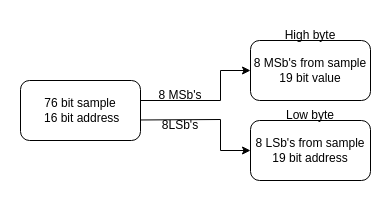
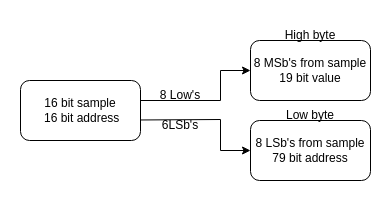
node "8 MSb's": label "8 MSb's" -> "8 Low's"
node "76 bit sample 16 bit address": label "76 bit sample 16 bit address" -> "16 bit sample 16 bit address"
node "8LSb's": label "8LSb's" -> "6LSb's"
node "8 LSb's from sample 19 bit address": label "8 LSb's from sample 19 bit address" -> "8 LSb's from sample 79 bit address"
